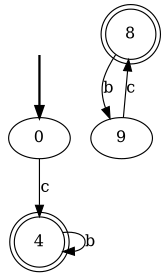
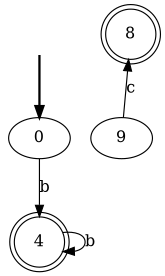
edge "8" -> "9": removed, label "b"
edge "0" -> "4": label "c" -> "b"
